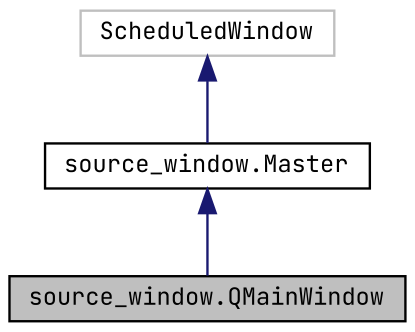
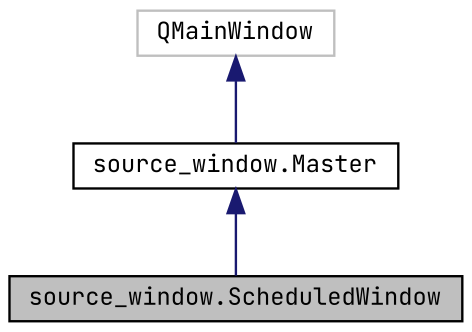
node "ScheduledWindow": label "ScheduledWindow" -> "QMainWindow"
node "source_window.QMainWindow": label "source_window.QMainWindow" -> "source_window.ScheduledWindow"
